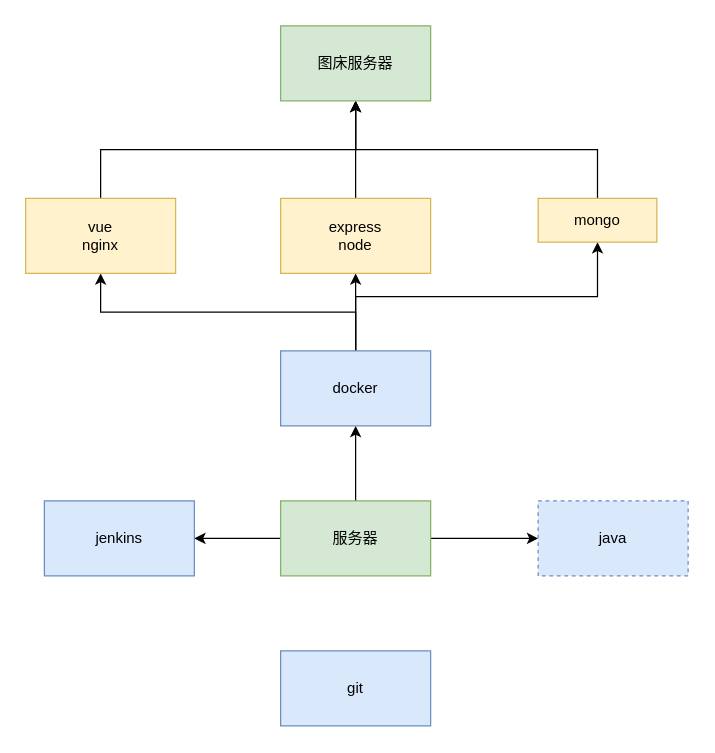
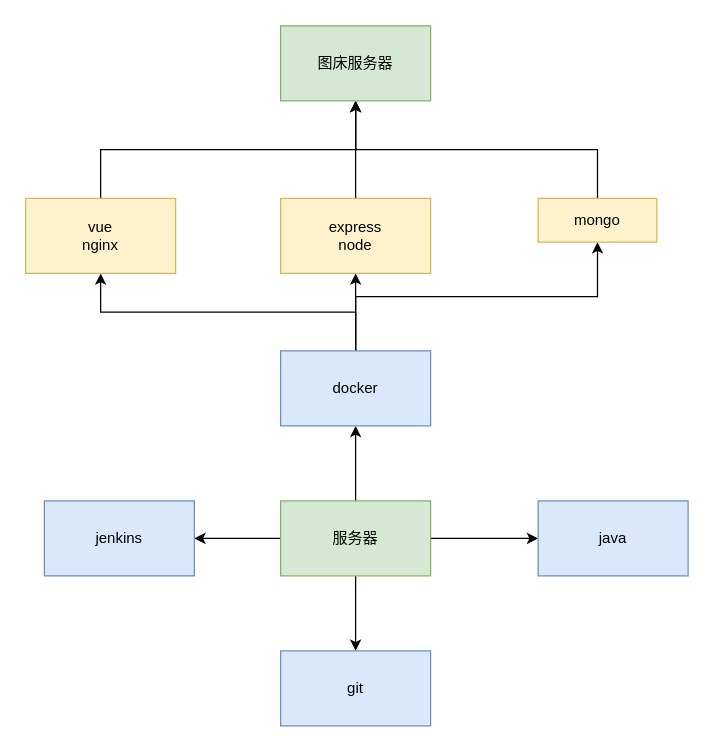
node "java": style dashed -> solid
edge "服务器" -> "git": added
